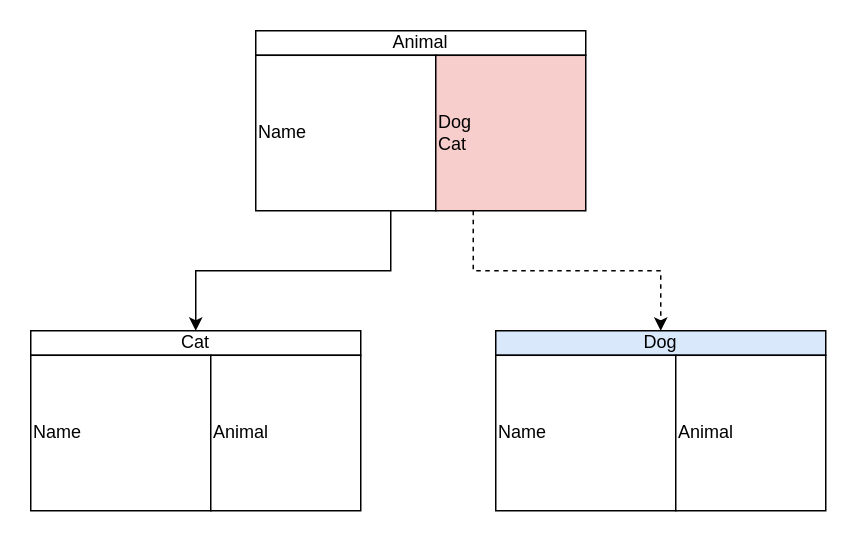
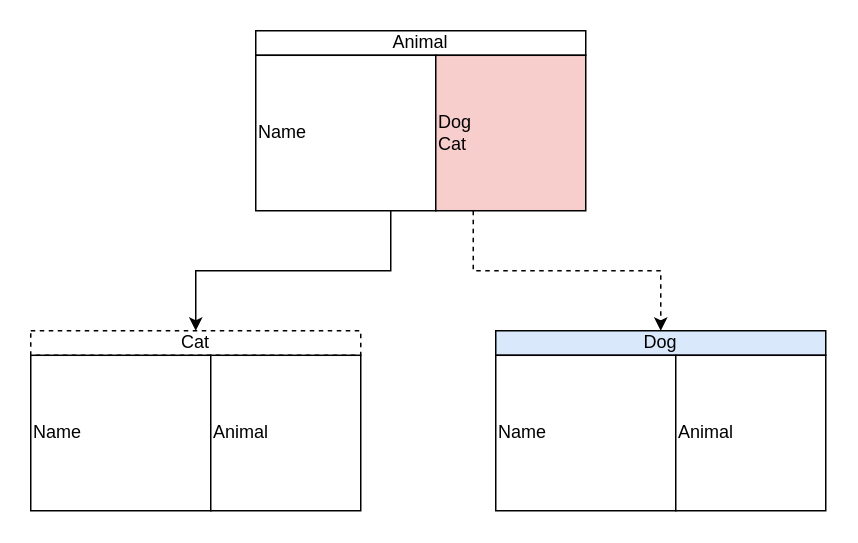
node "Cat": style solid -> dashed
